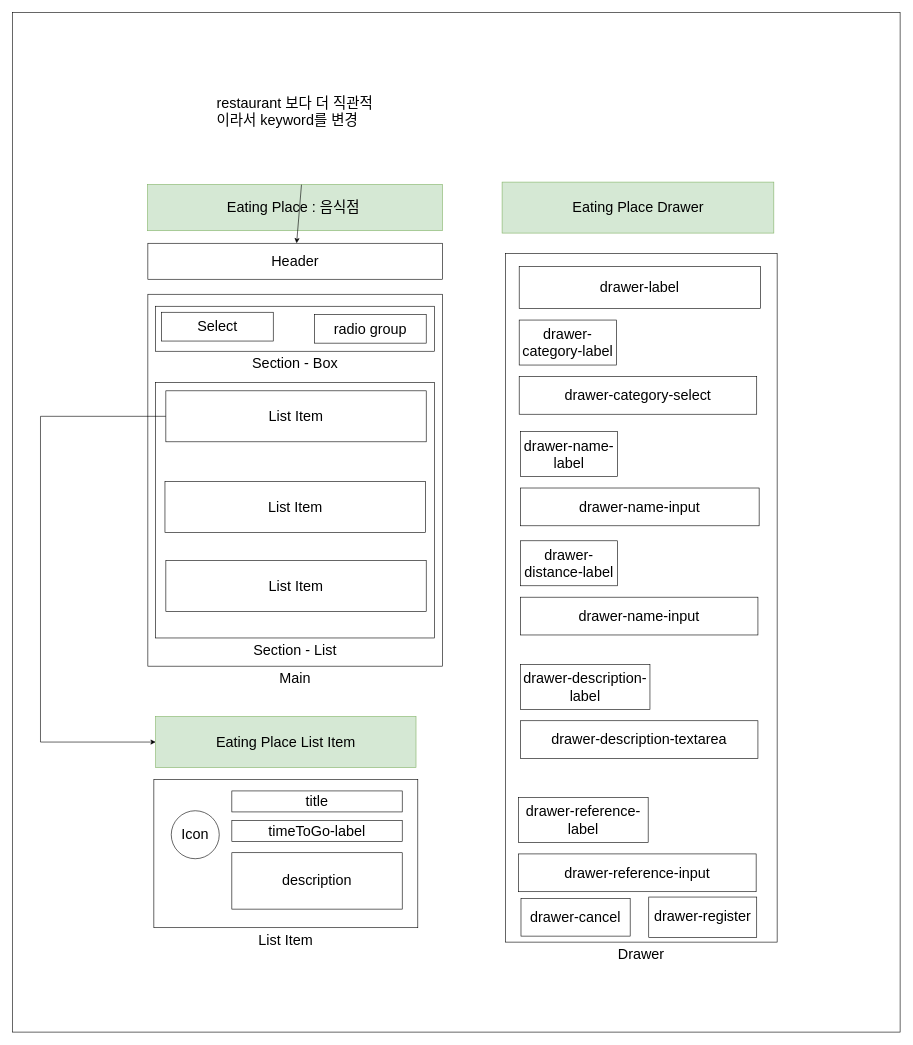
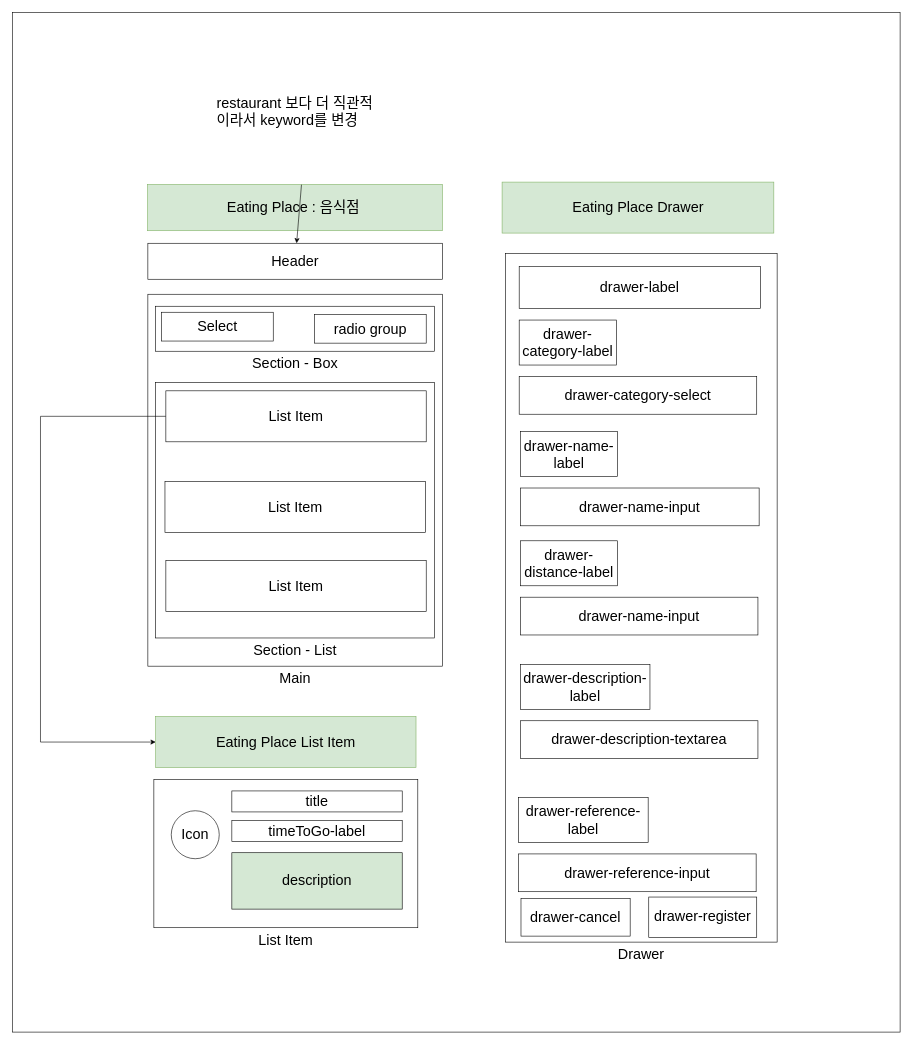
node "description": fillcolor #ffffff -> #d5e8d4
